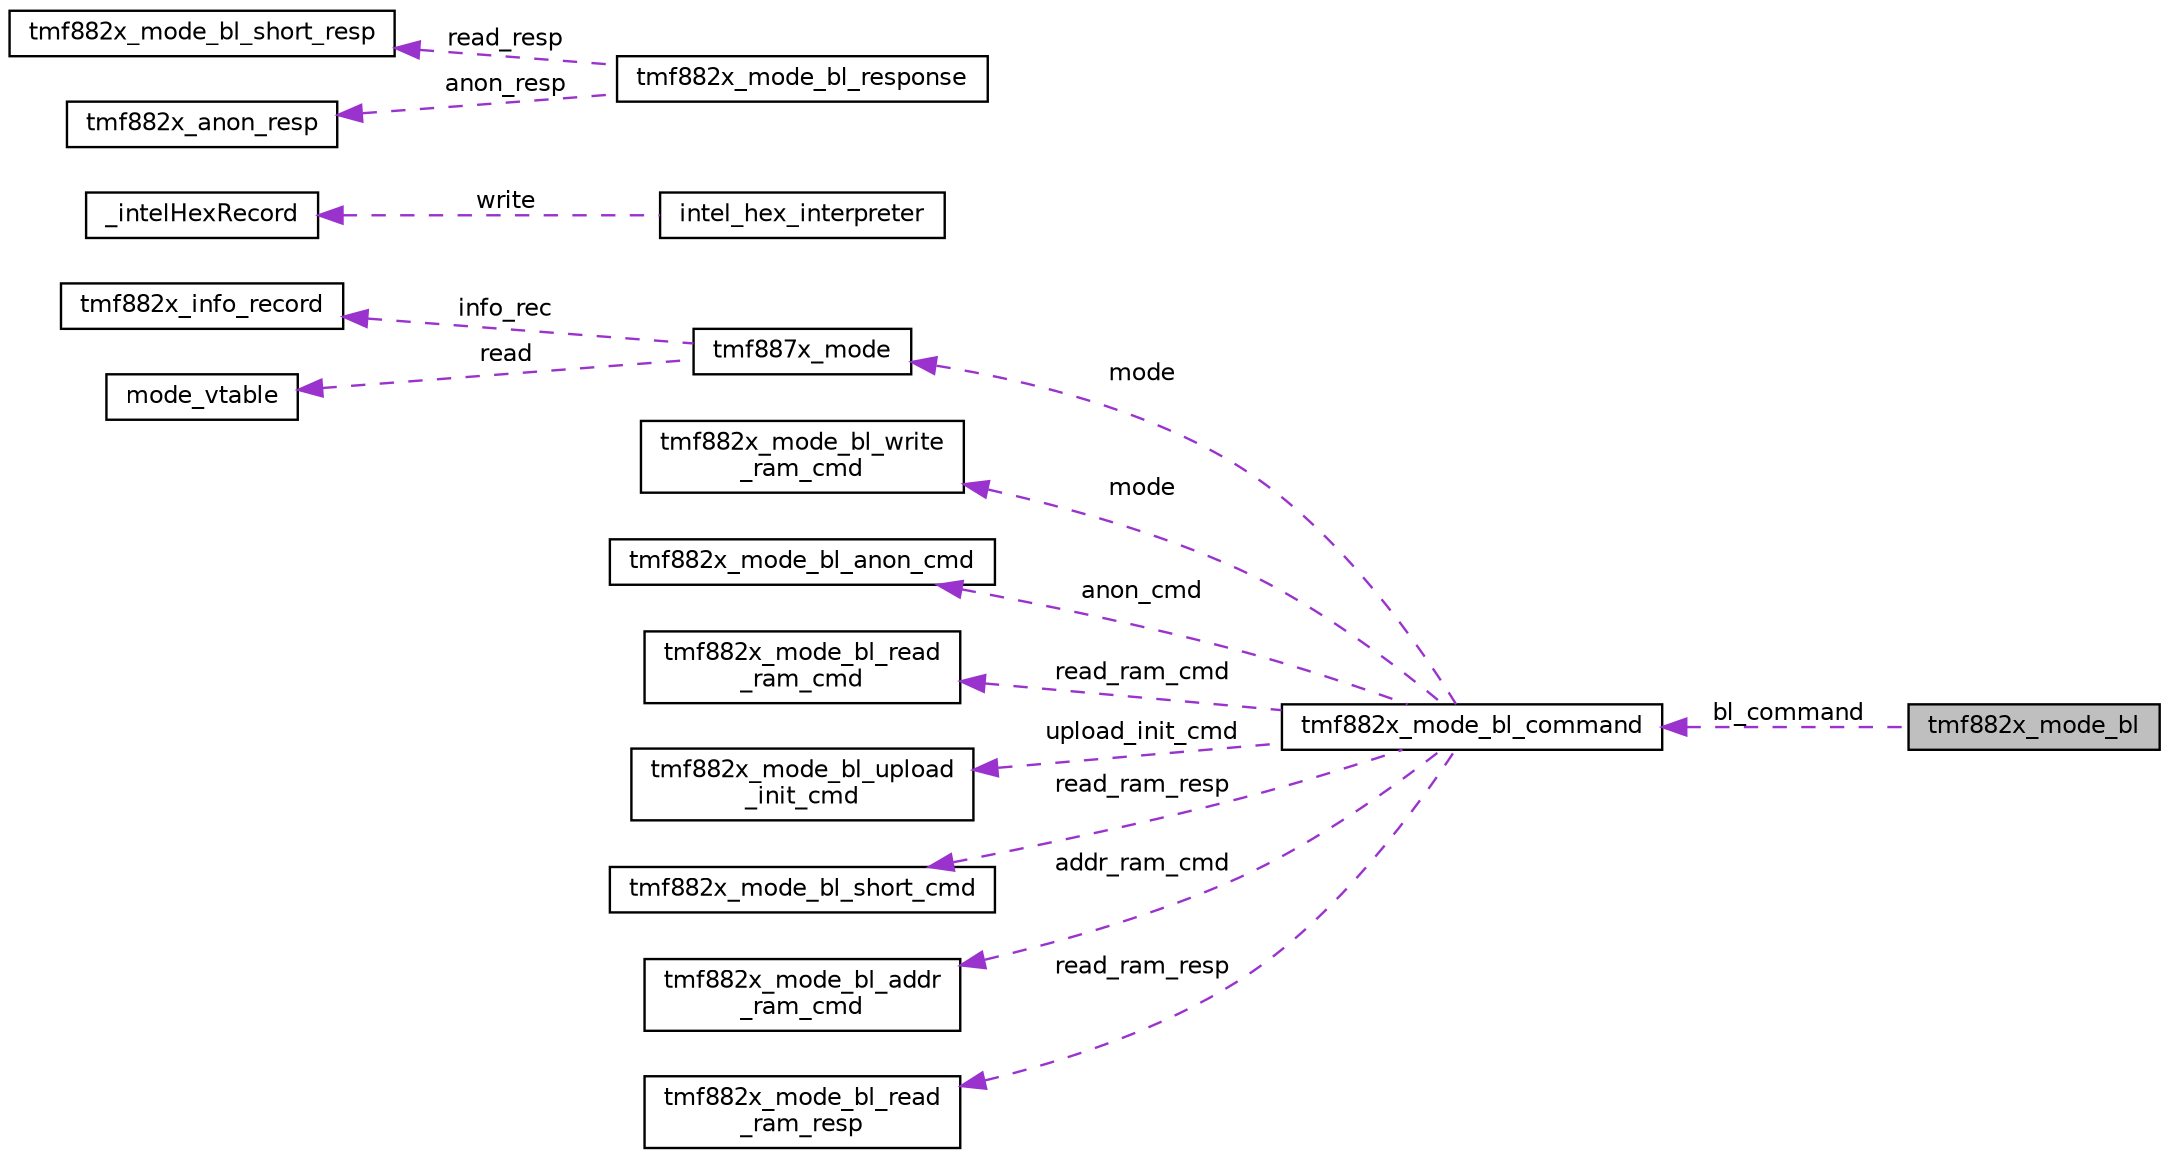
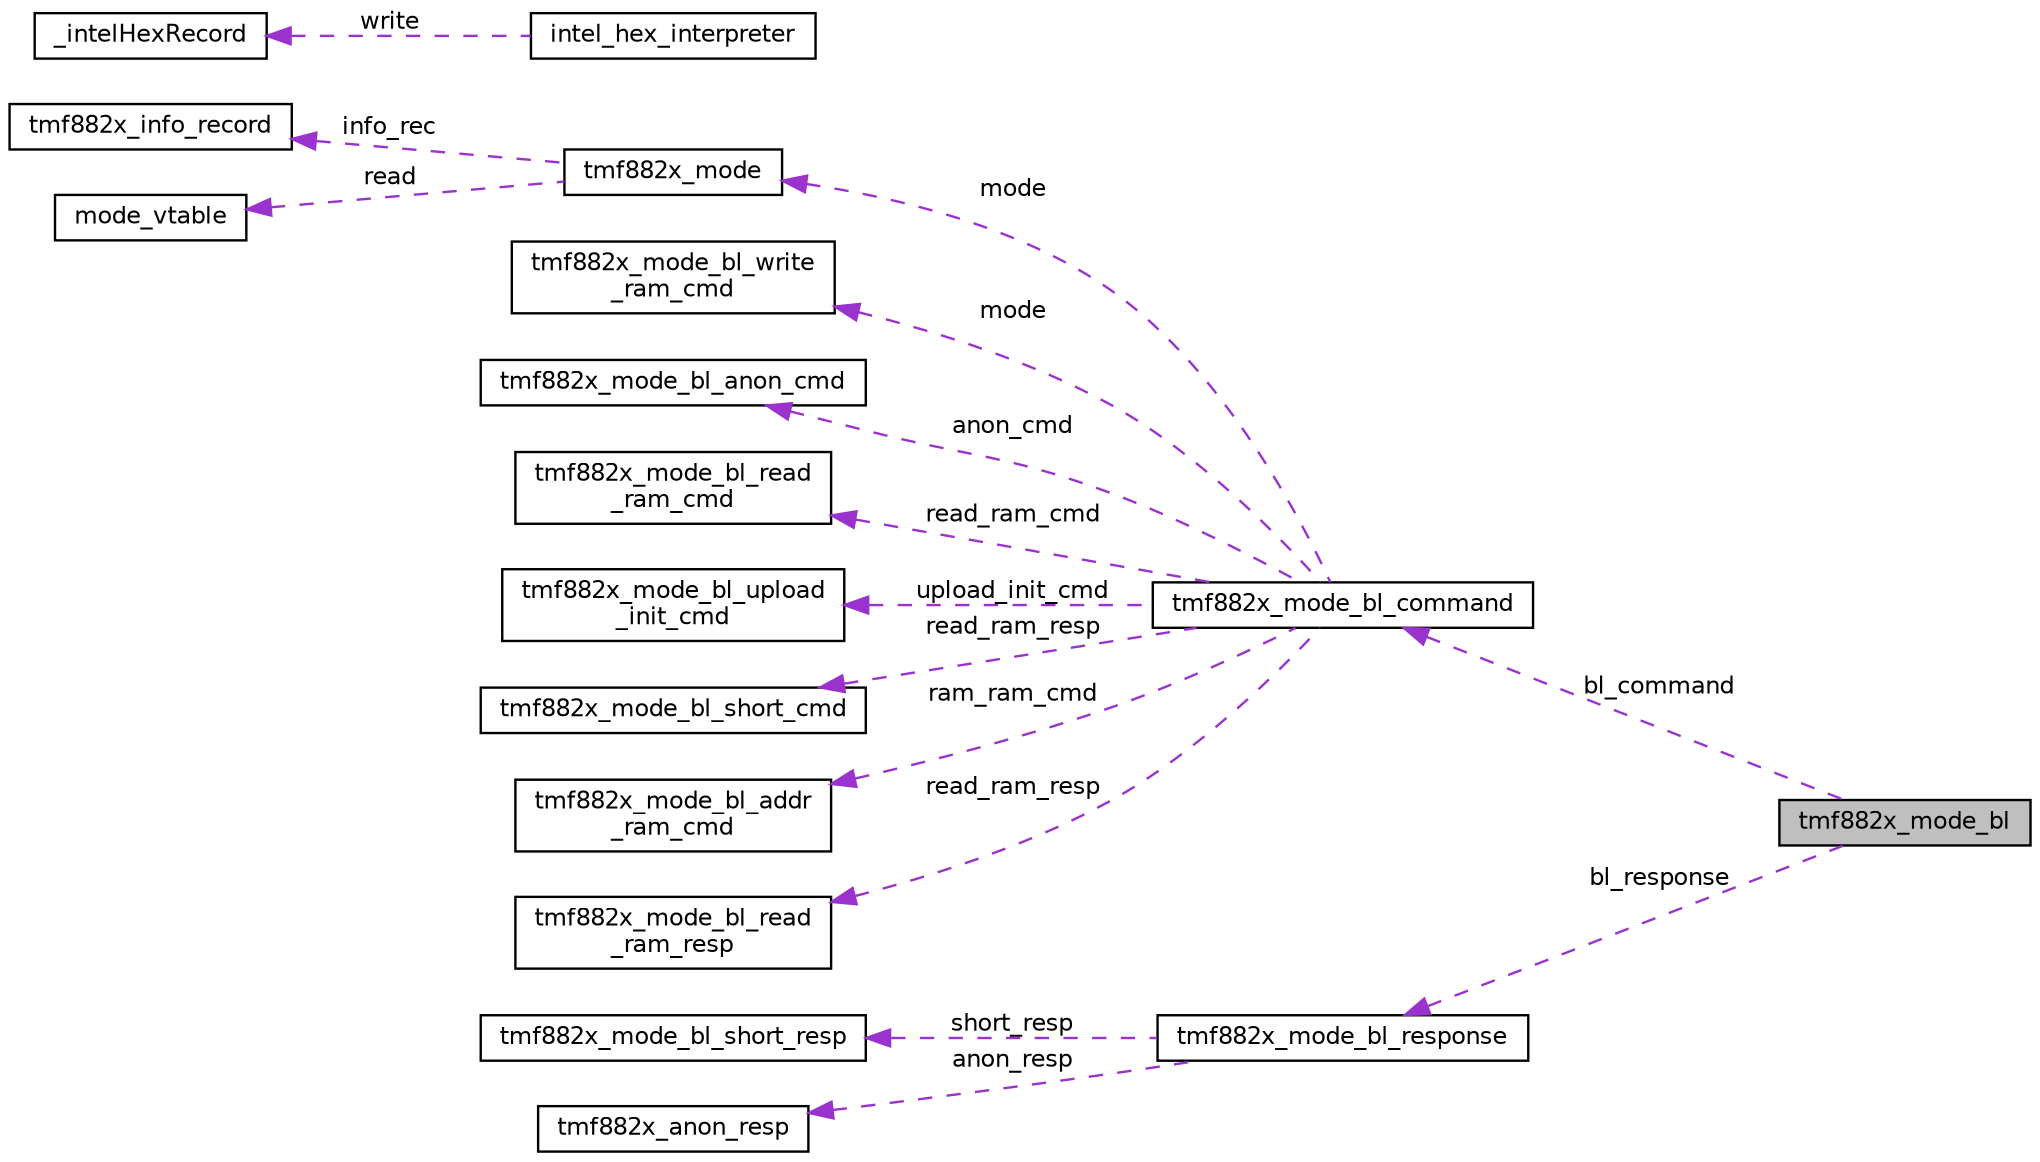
edge "tmf882x_mode_bl_response" -> "tmf882x_mode_bl_short_resp": label " read_resp" -> " short_resp"
node "tmf887x_mode": label "tmf887x_mode" -> "tmf882x_mode"
edge "tmf882x_mode_bl_command" -> "tmf882x_mode_bl_addr _ram_cmd": label " addr_ram_cmd" -> " ram_ram_cmd"
edge "tmf882x_mode_bl" -> "tmf882x_mode_bl_response": added, label "bl_response"
